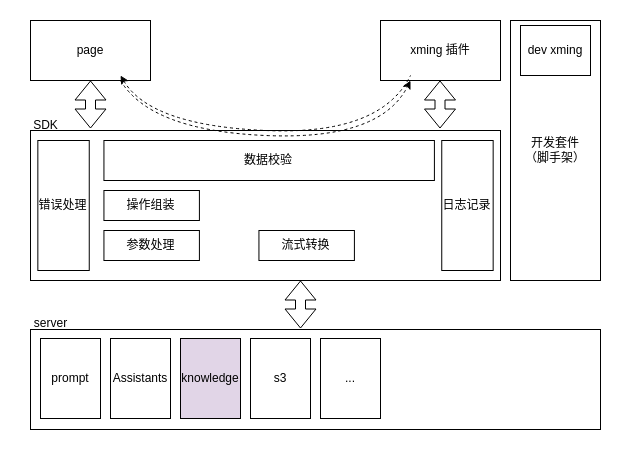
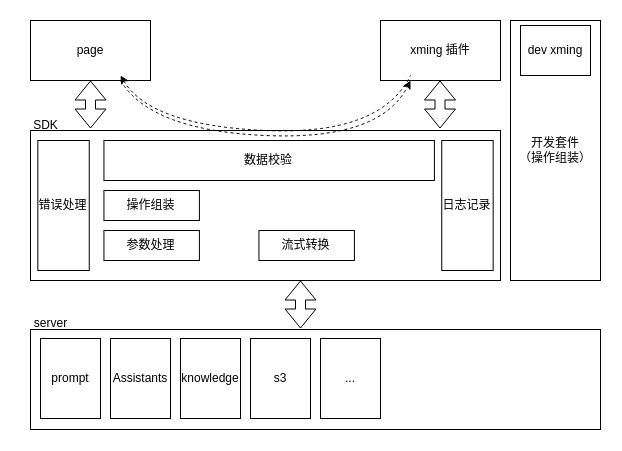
node "开发套件 （脚手架）": label "开发套件 （脚手架）" -> "开发套件 （操作组装）"
node "knowledge": fillcolor #e1d5e7 -> #ffffff
